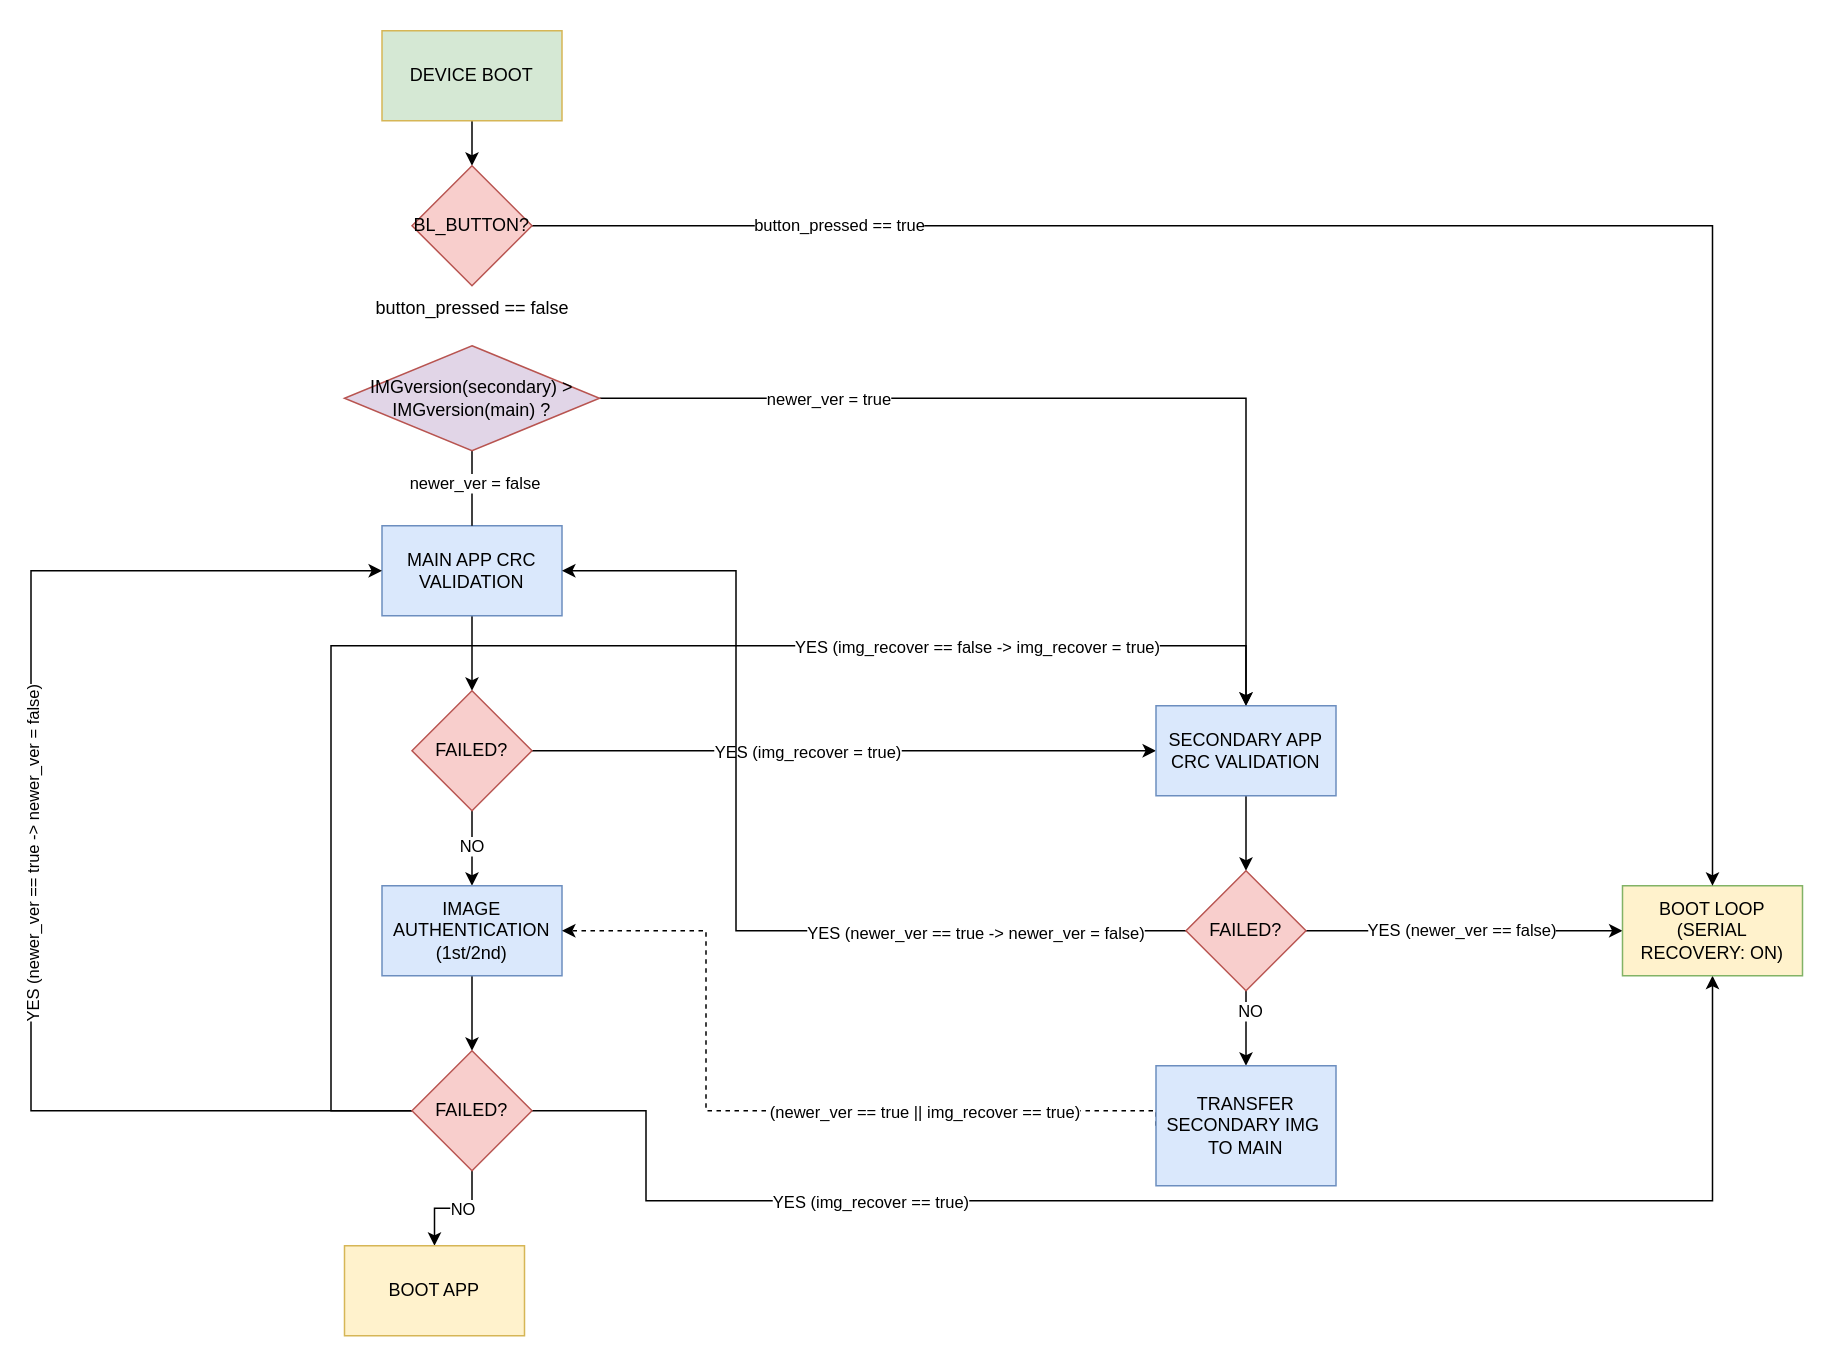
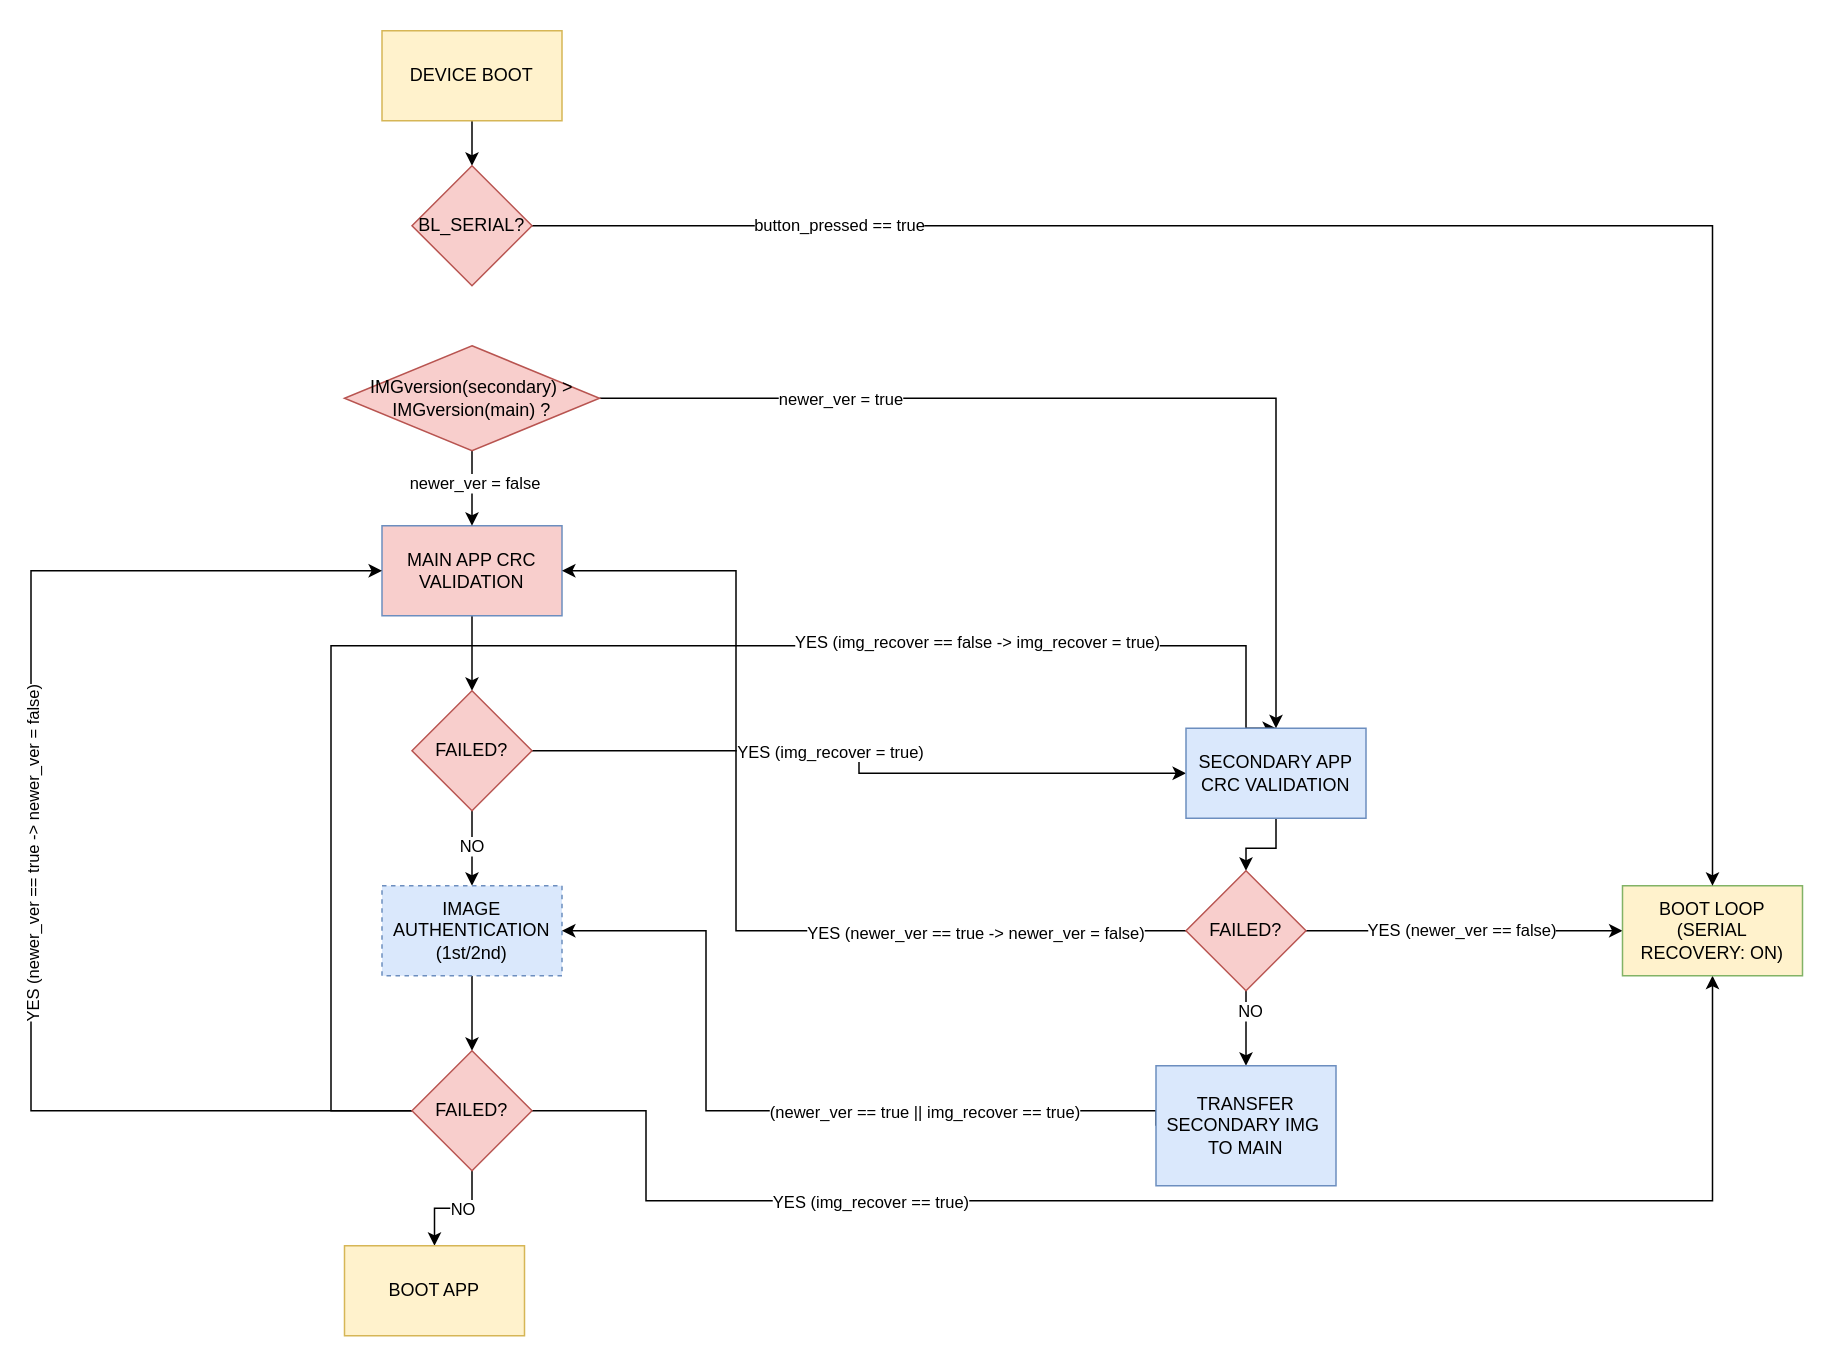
node "DEVICE BOOT": fillcolor #d5e8d4 -> #fff2cc
node "BL_BUTTON?": label "BL_BUTTON?" -> "BL_SERIAL?"
node "button_pressed == false": removed
node "IMGversion(secondary) > IMGversion(main) ?": fillcolor #e1d5e7 -> #f8cecc
edge "IMGversion(secondary) > IMGversion(main) ?" -- "MAIN APP CRC VALIDATION": arrowhead none -> classic
node "MAIN APP CRC VALIDATION": fillcolor #dae8fc -> #f8cecc
node "SECONDARY APP CRC VALIDATION": moved (1246, 751) -> (1276, 773)
node "IMAGE AUTHENTICATION (1st/2nd)": style solid -> dashed
edge "TRANSFER SECONDARY IMG TO MAIN" -> "IMAGE AUTHENTICATION (1st/2nd)": style dashed -> solid
